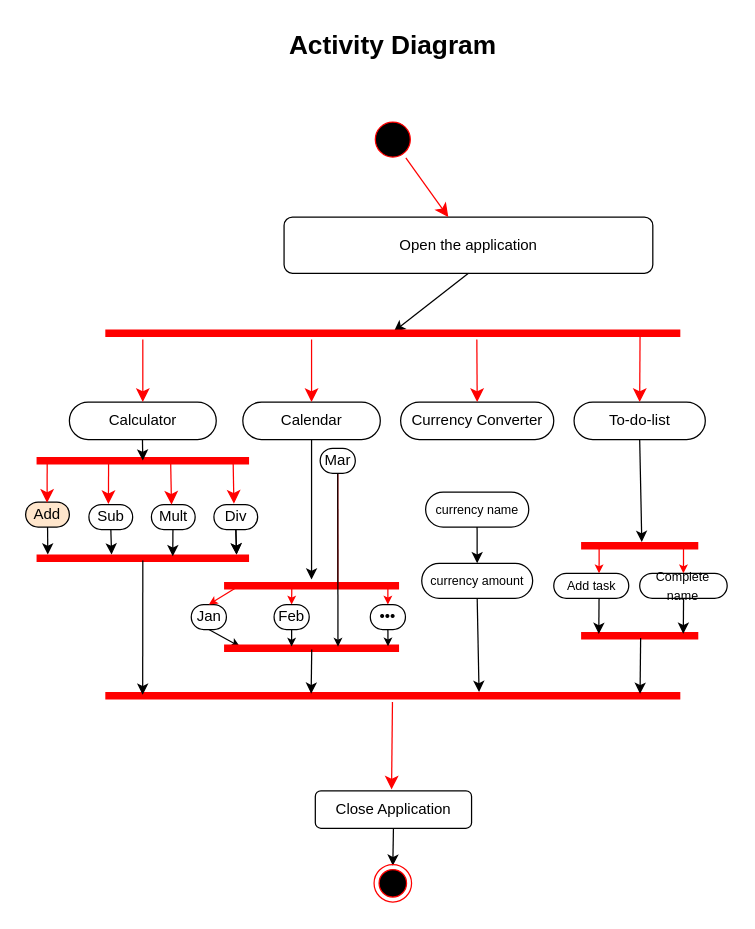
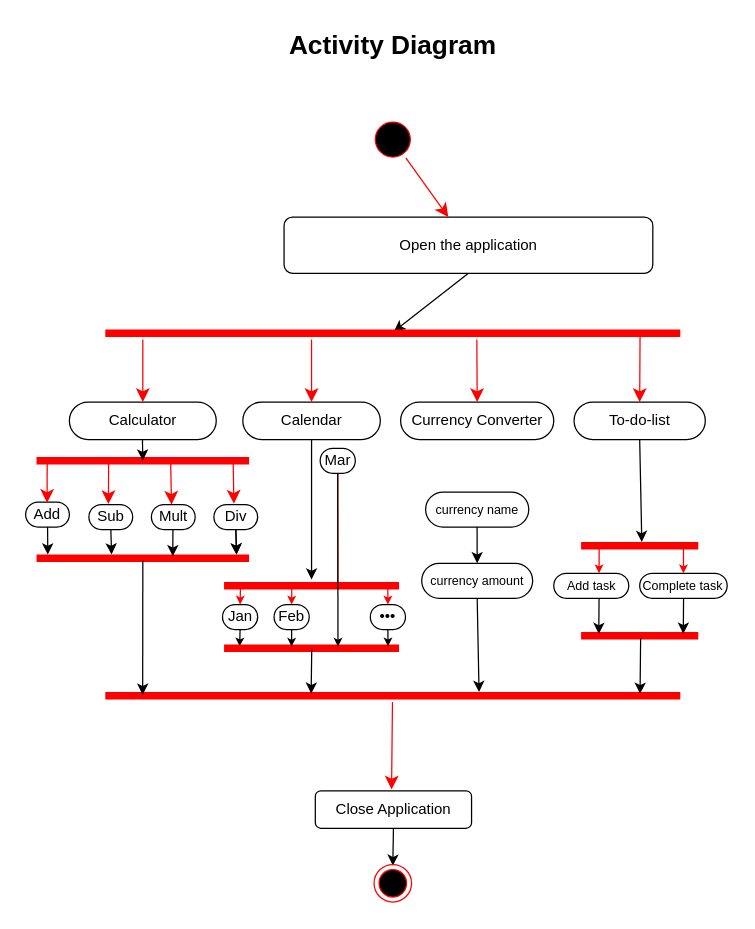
node "Add": fillcolor #ffe6cc -> #ffffff
node "Complete name": label "Complete name" -> "Complete task"
node "Jan": moved (209, 617) -> (240, 617)
